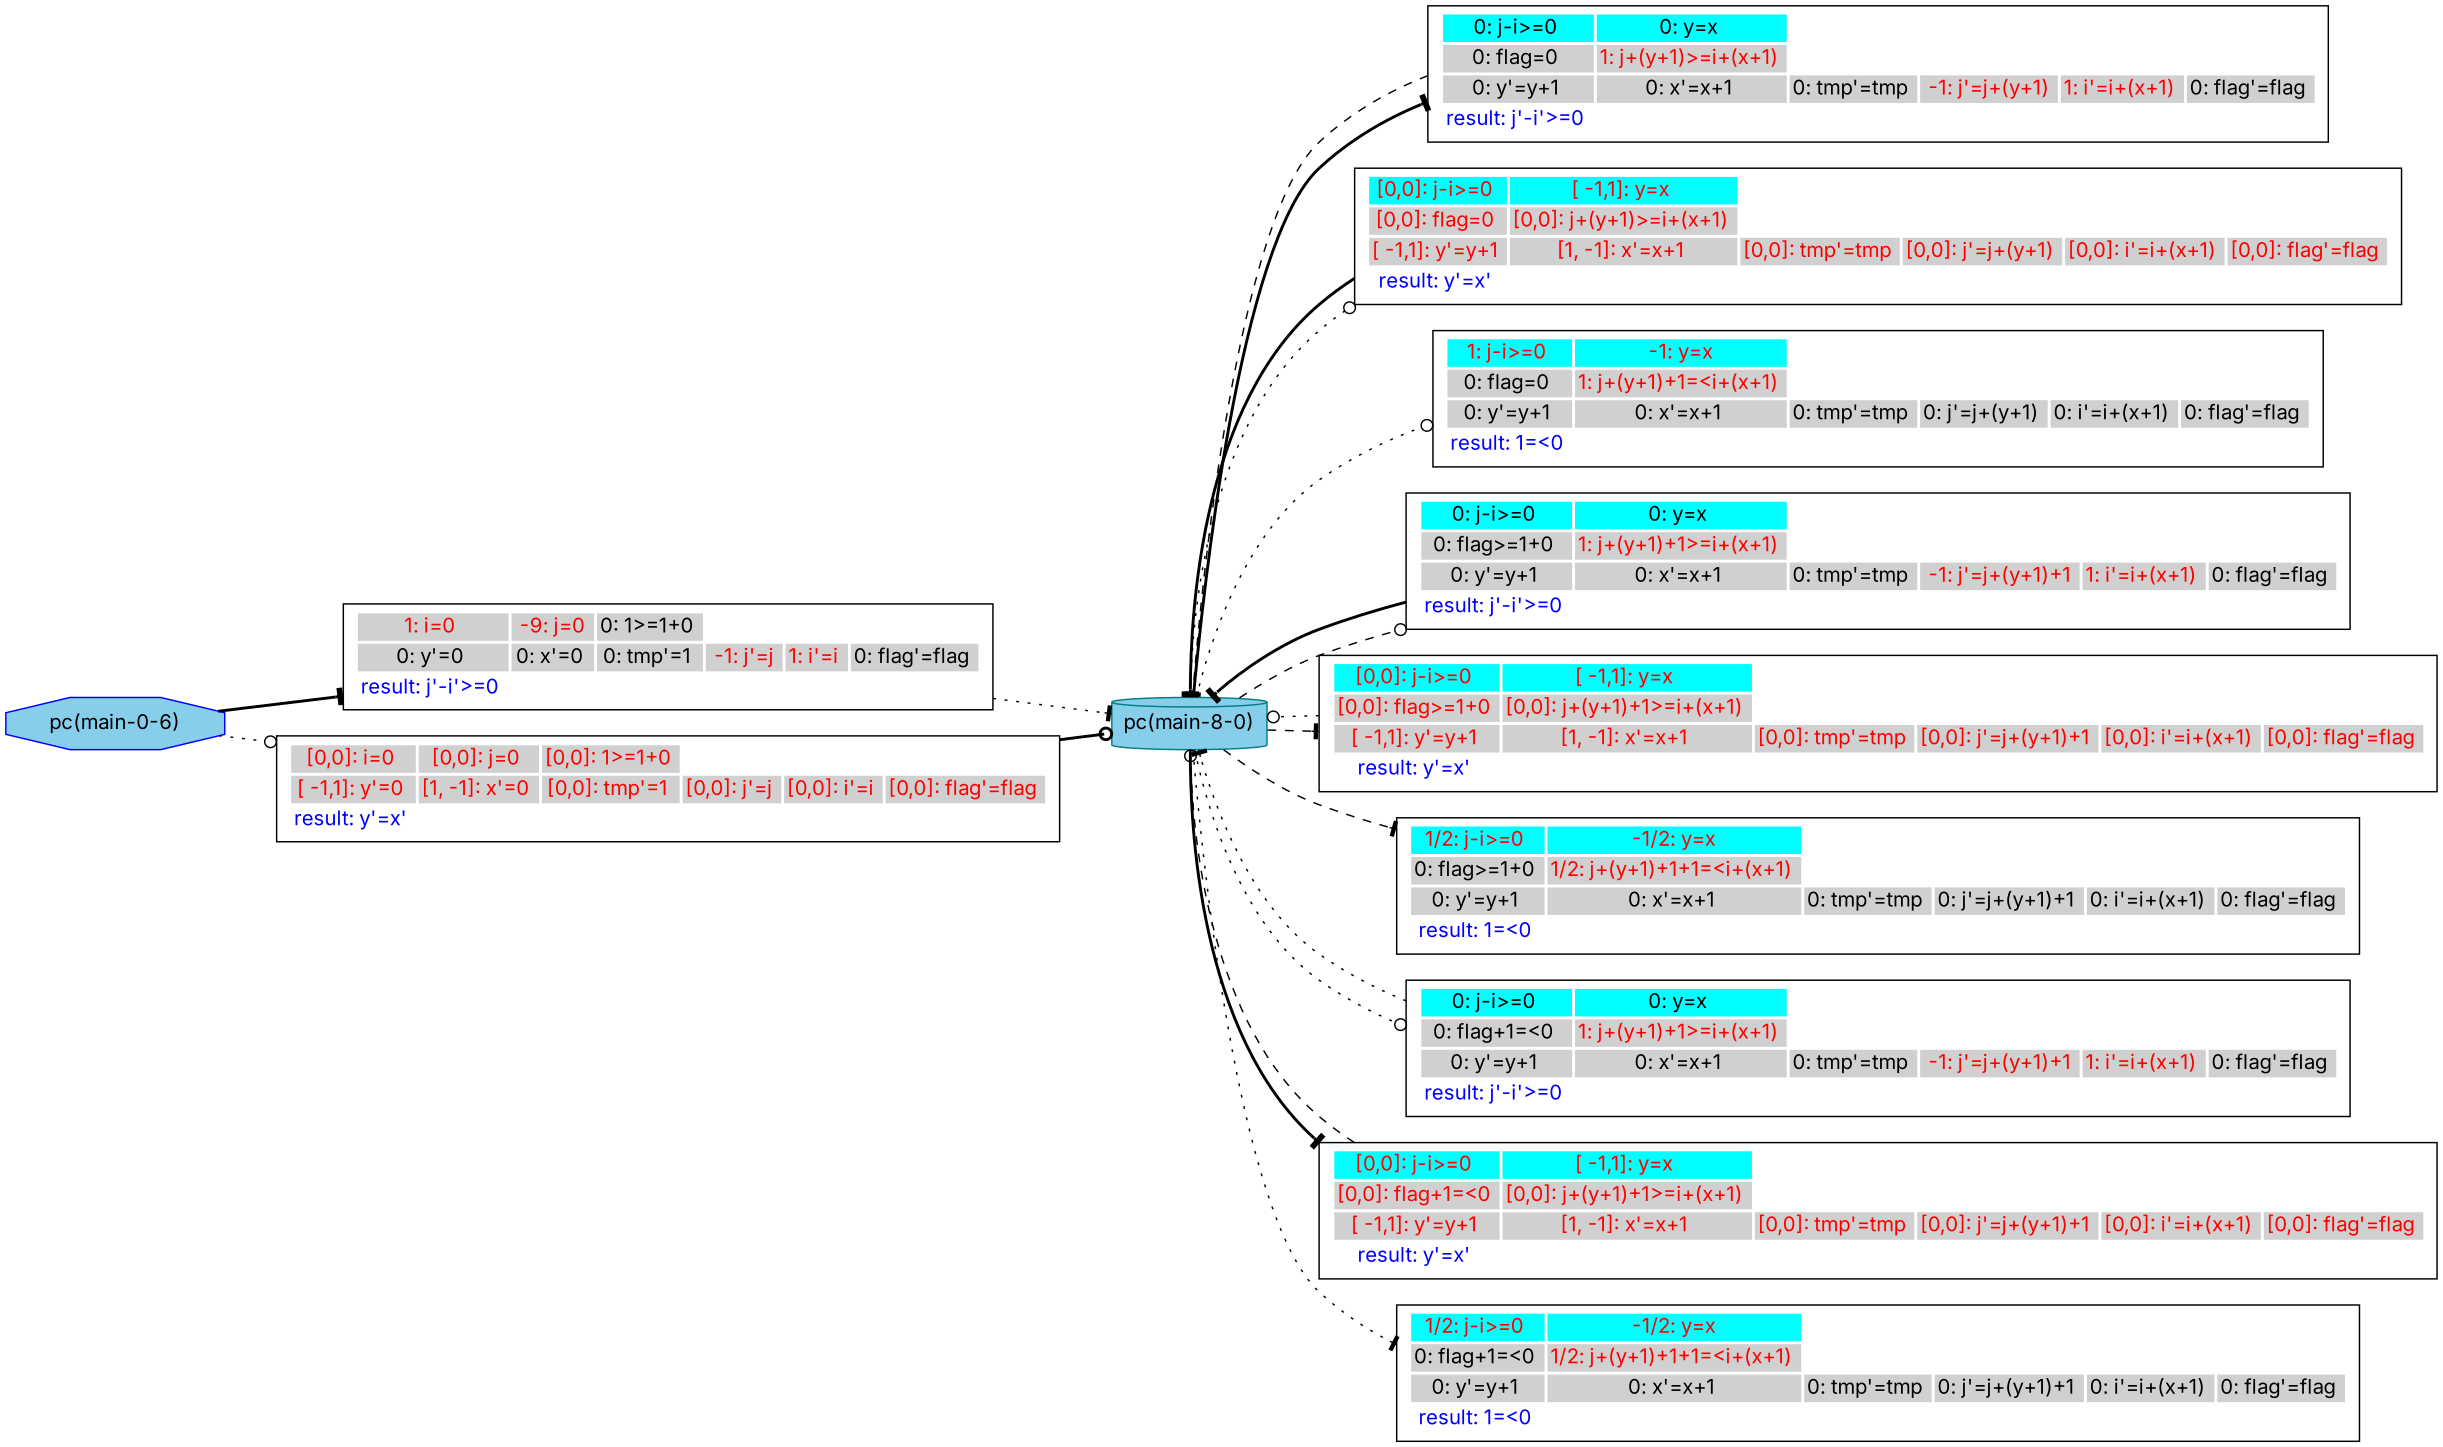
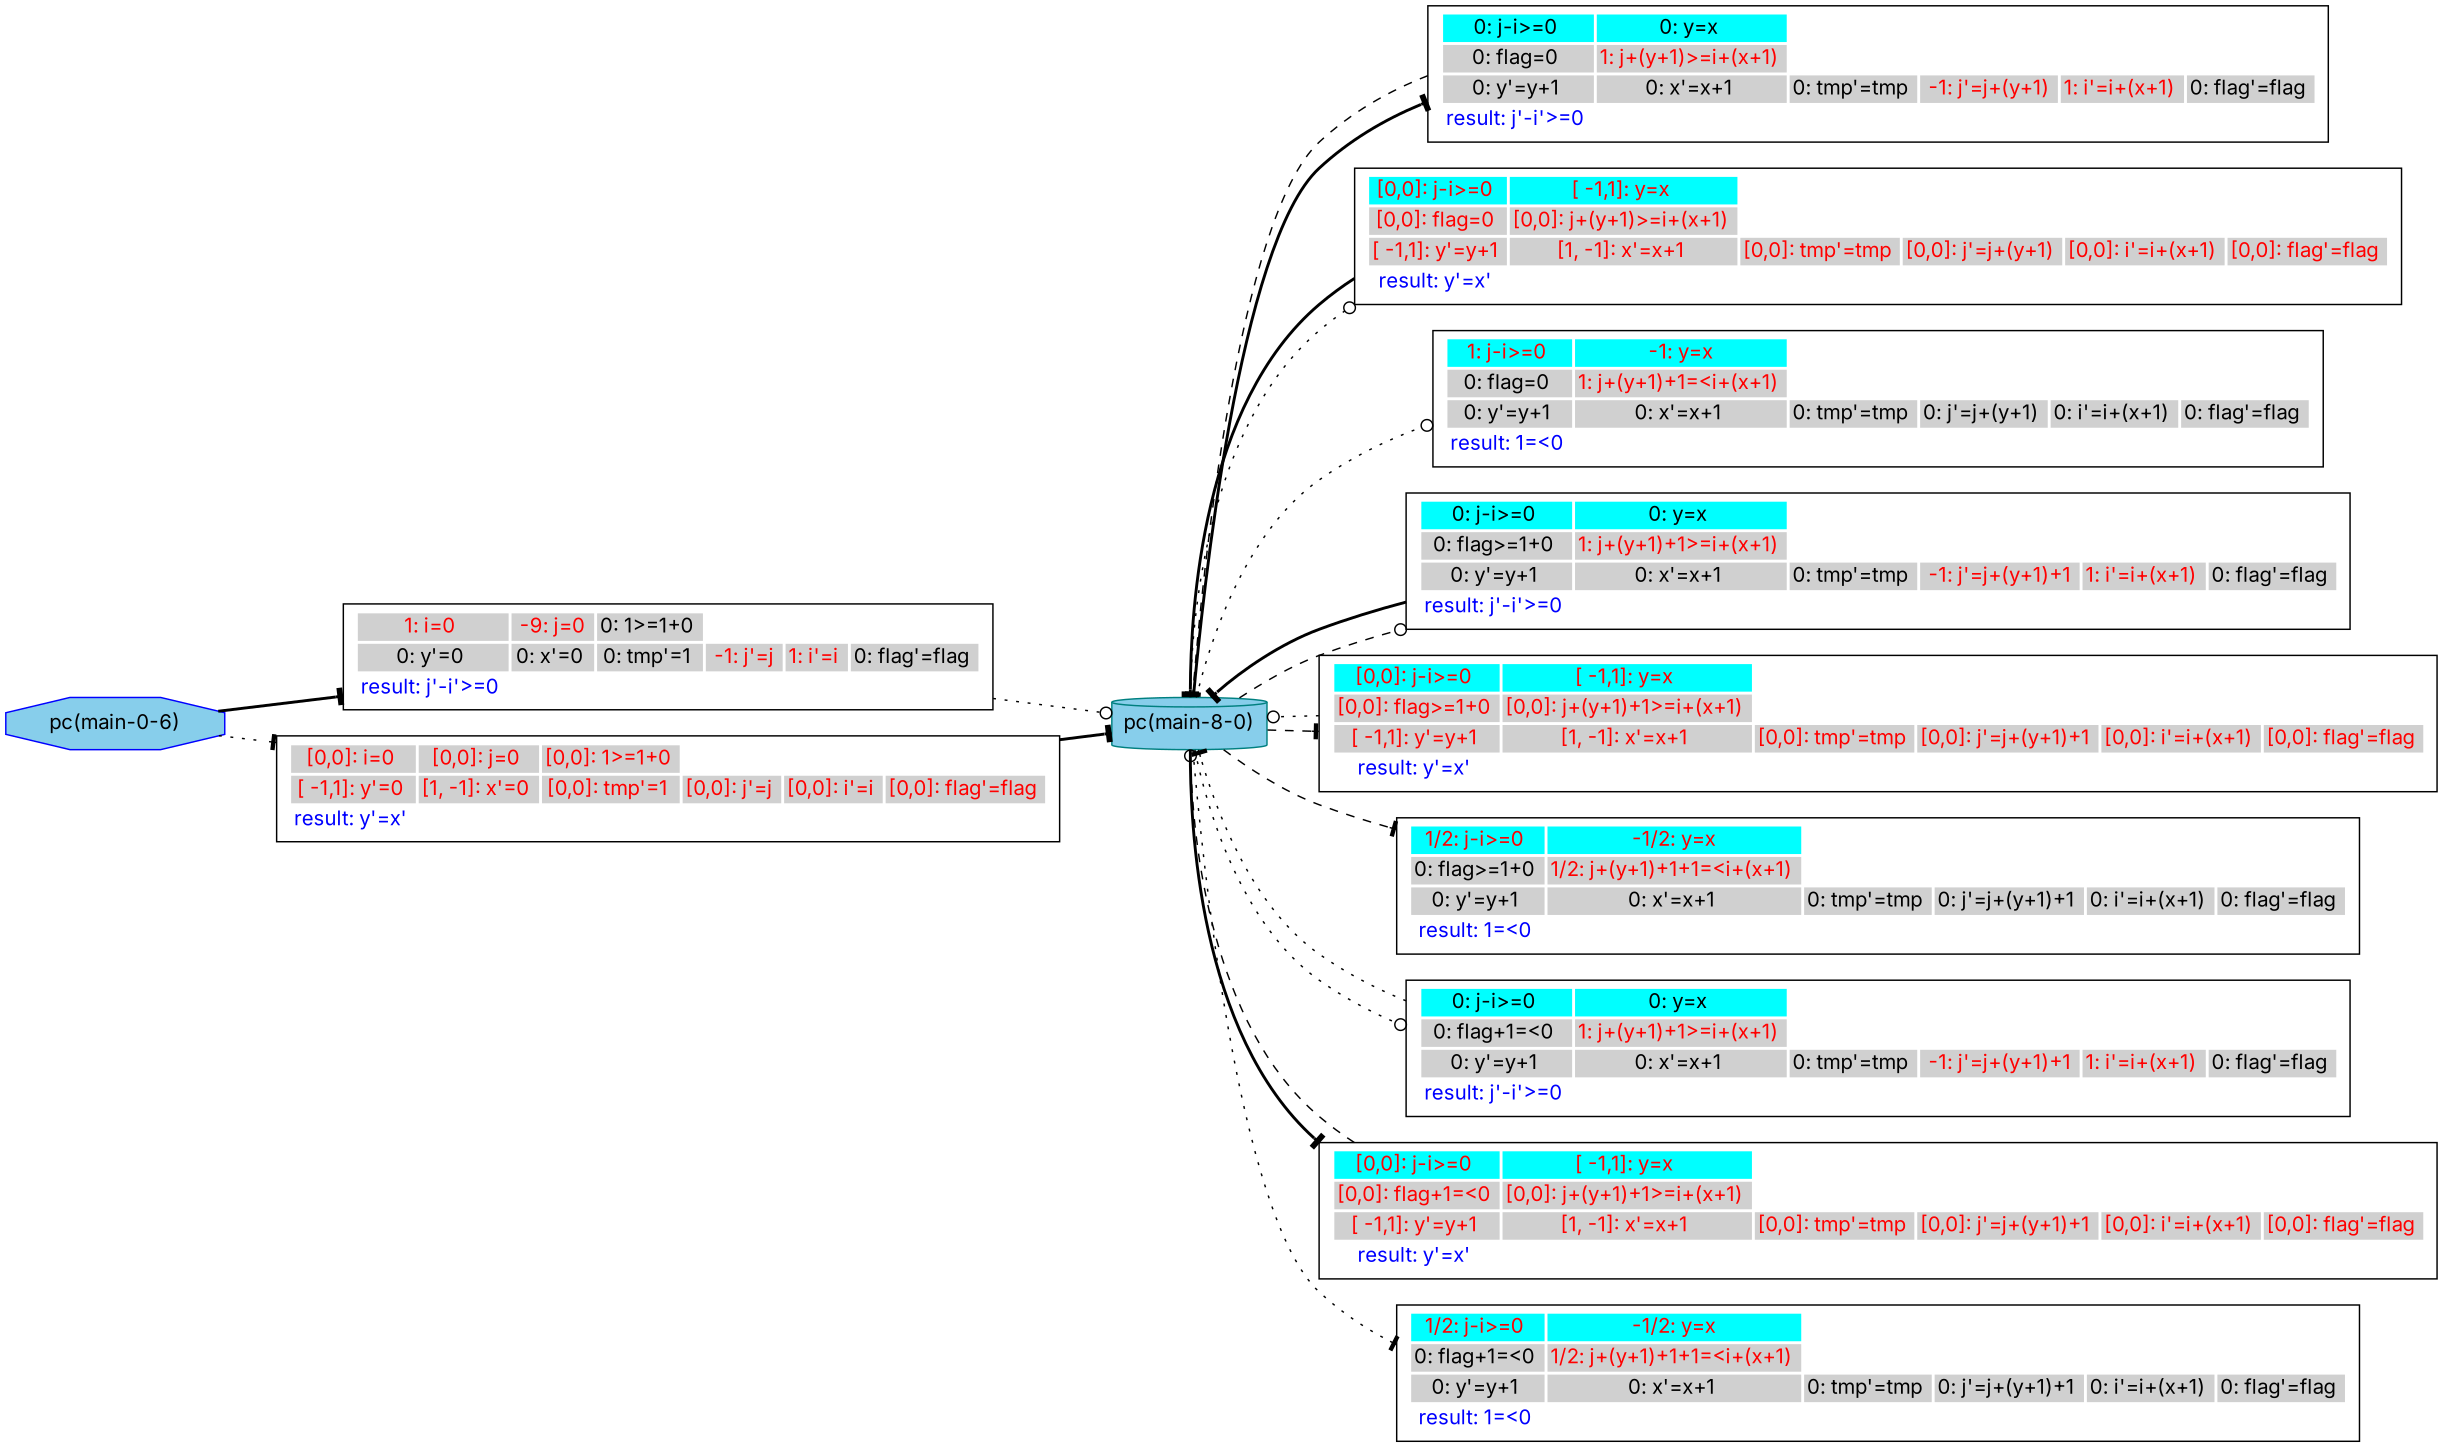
edge "1: i=0" -> "pc(main-8-0)": arrowhead tee -> odot
edge "[0,0]: i=0" -> "pc(main-8-0)": arrowhead odot -> tee
edge "pc(main-0-6)" -> "[0,0]: i=0": arrowhead odot -> tee
